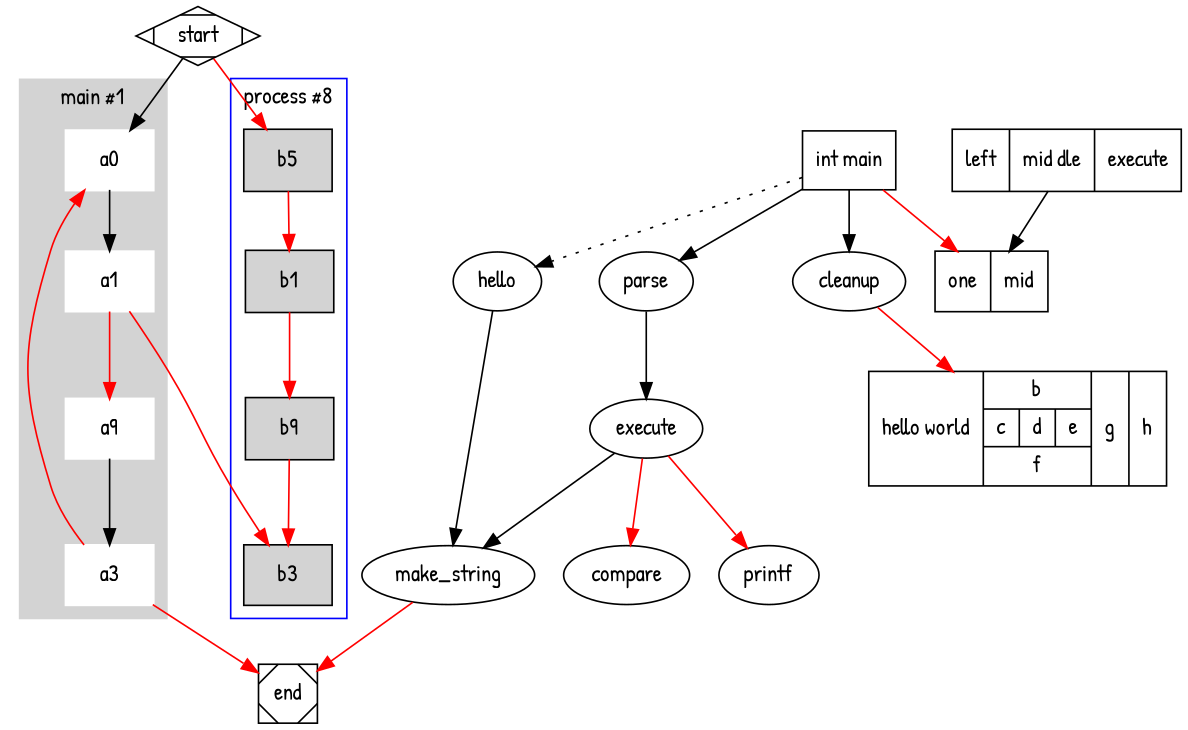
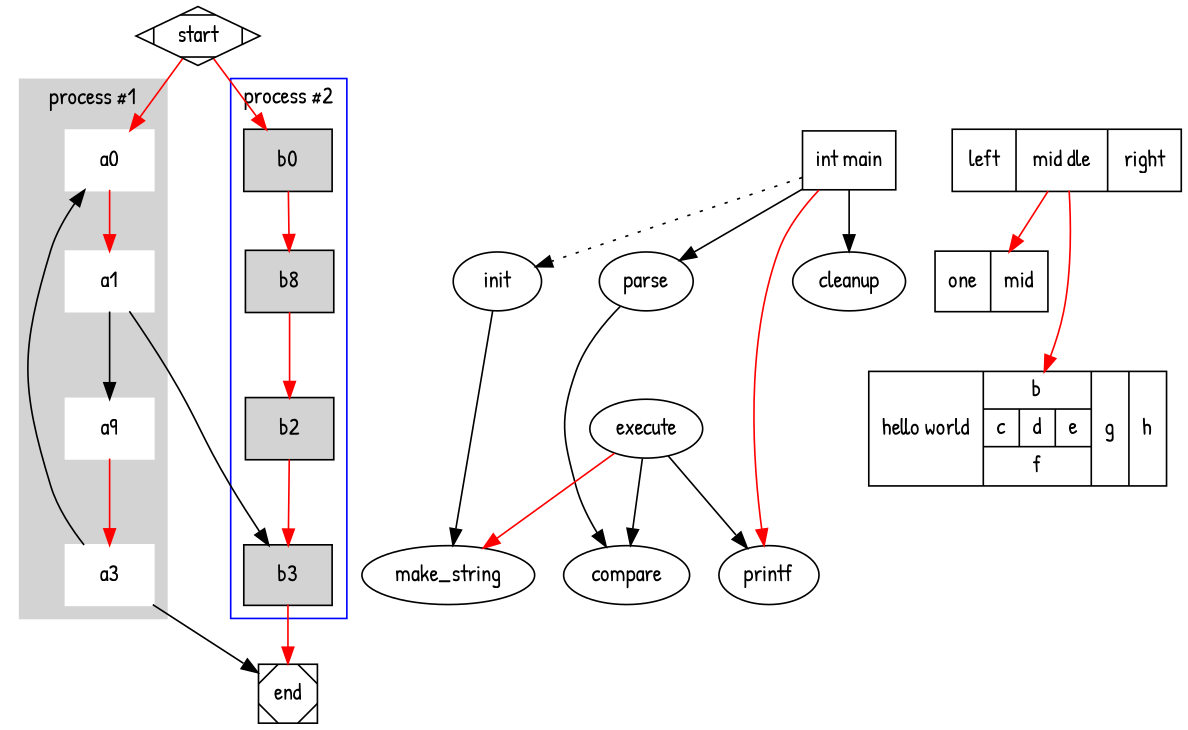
edge "start" -> "a0": color black -> red
cluster "process #8": label "process #8" -> "process #2"
cluster "main #1": label "main #1" -> "process #1"
node "b5": label "b5" -> "b0"
node "left": text "execute" -> "right"
edge "a0" -> "a1": color black -> red
edge "left" -> "one": color black -> red
edge "int main" -> "one": now "int main" -> "printf"
node "b1": label "b1" -> "b8"
node "hello": label "hello" -> "init"
edge "cleanup" -> "hello world": now "left" -> "hello world"
edge "a1" -> "a9": color red -> black
edge "parse" -> "execute": now "parse" -> "compare"
edge "a3" -> "a0": color red -> black
edge "a1" -> "b3": color red -> black
node "b9": label "b9" -> "b2"
edge "a9" -> "a3": color black -> red
edge "execute" -> "compare": color red -> black
edge "execute" -> "printf": color red -> black
edge "execute" -> "make_string": color black -> red
edge "make_string" -> "end": now "b3" -> "end"
edge "a3" -> "end": color red -> black
